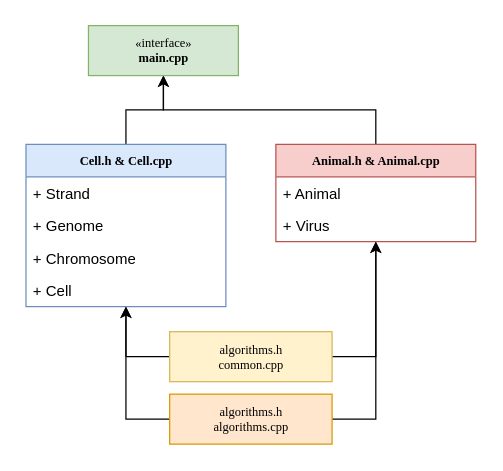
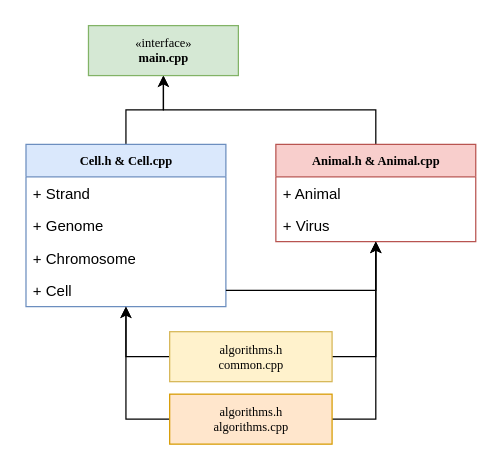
edge "+ Cell" -> "Animal.h & Animal.cpp": added
